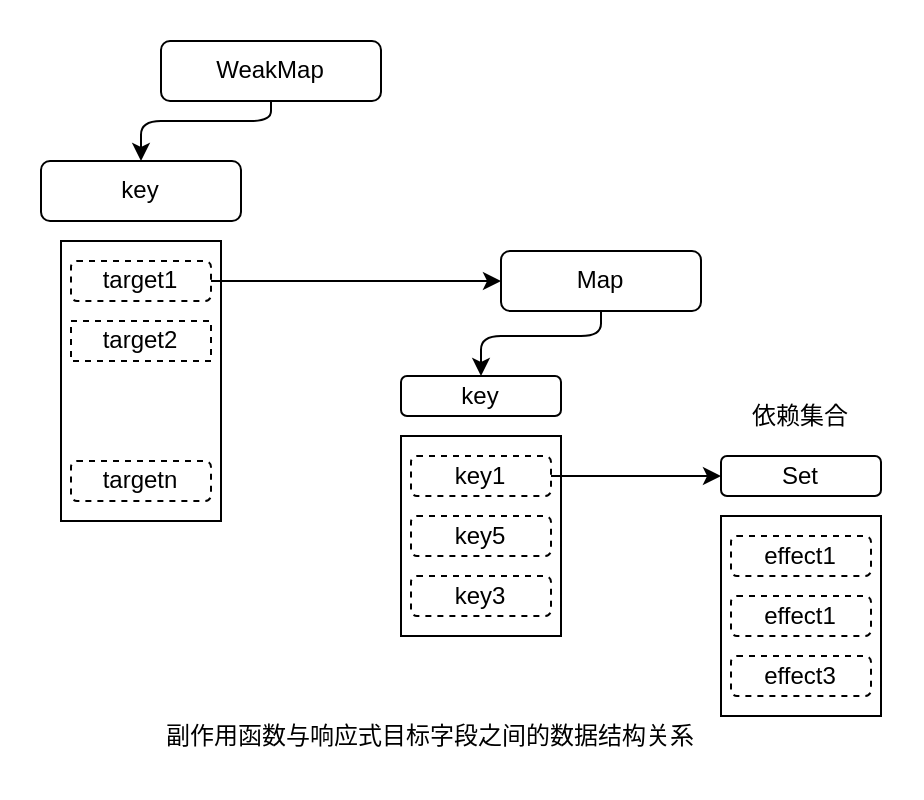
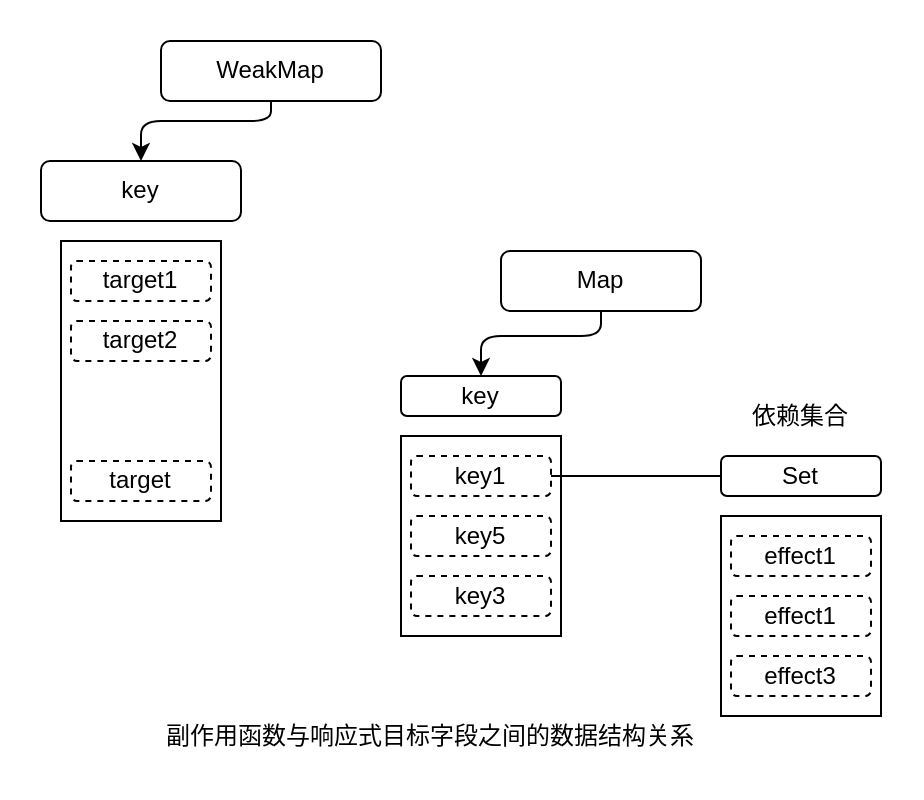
edge "target1" -> "Map": removed
node "target2": shape rectangle -> rounded rectangle
edge "key1" -> "Set": arrowhead classic -> none
node "targetn": label "targetn" -> "target"
